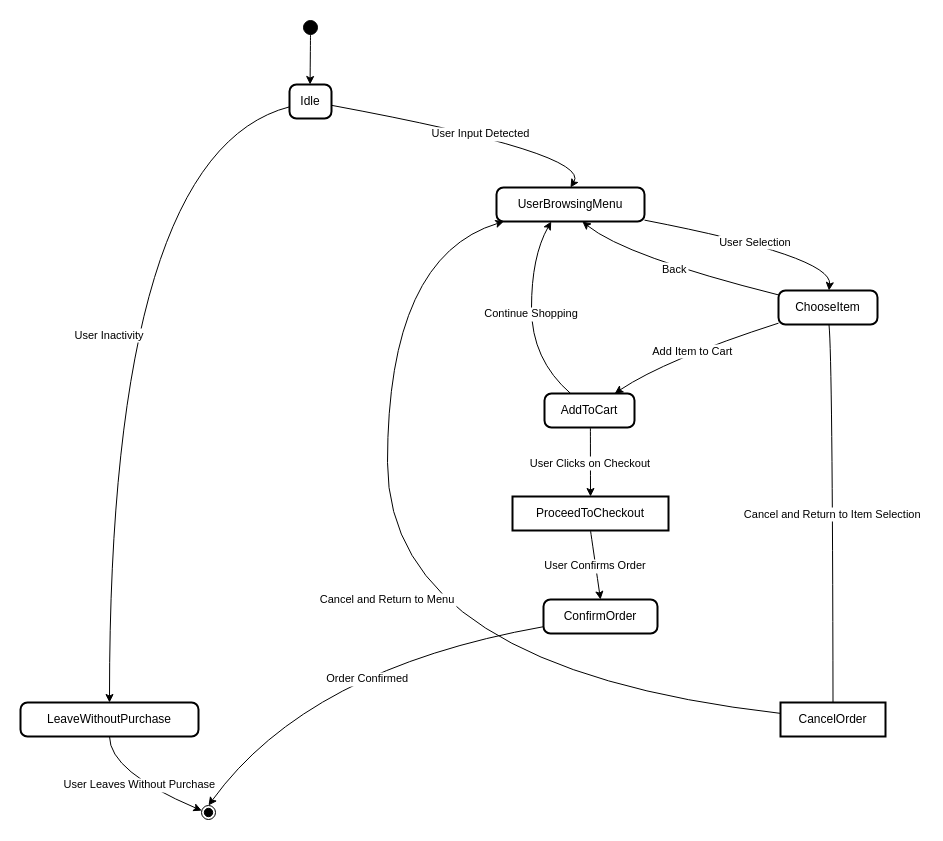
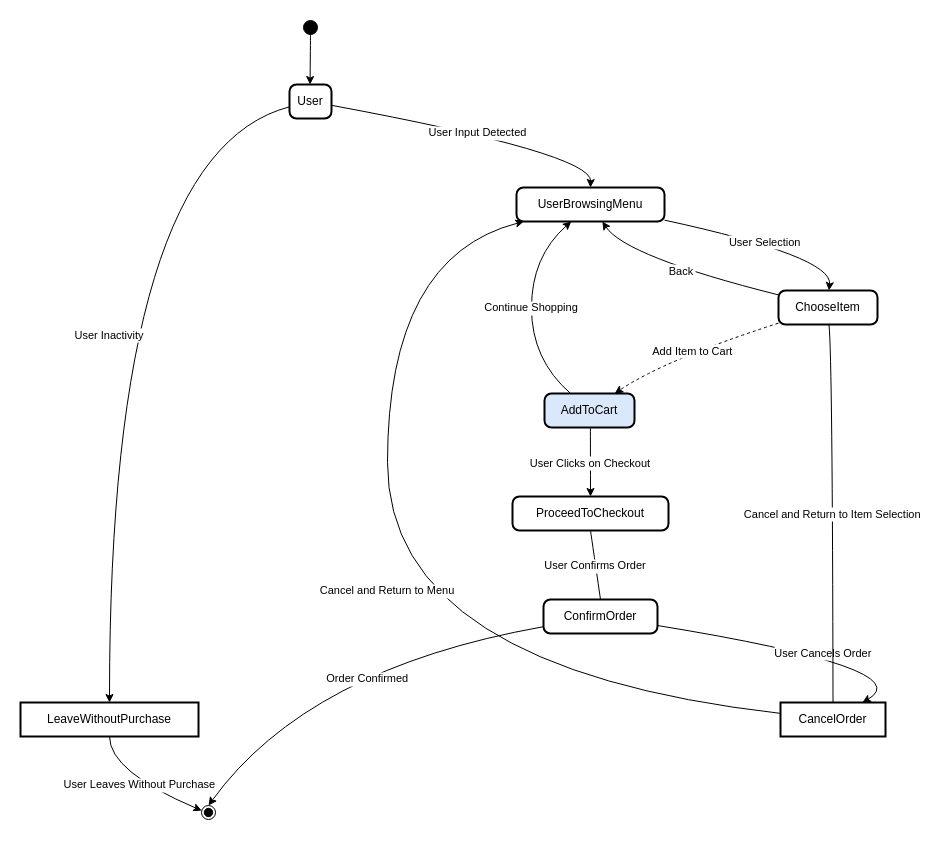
node "Idle": label "Idle" -> "User"
node "UserBrowsingMenu": moved (571, 205) -> (591, 205)
edge "ChooseItem" -> "AddToCart": style solid -> dashed
node "AddToCart": fillcolor #ffffff -> #dae8fc
node "ProceedToCheckout": shape rectangle -> rounded rectangle
edge "ProceedToCheckout" -> "ConfirmOrder": arrowhead classic -> none
edge "ConfirmOrder" -> "CancelOrder": added, label "User Cancels Order"
node "LeaveWithoutPurchase": shape rounded rectangle -> rectangle
